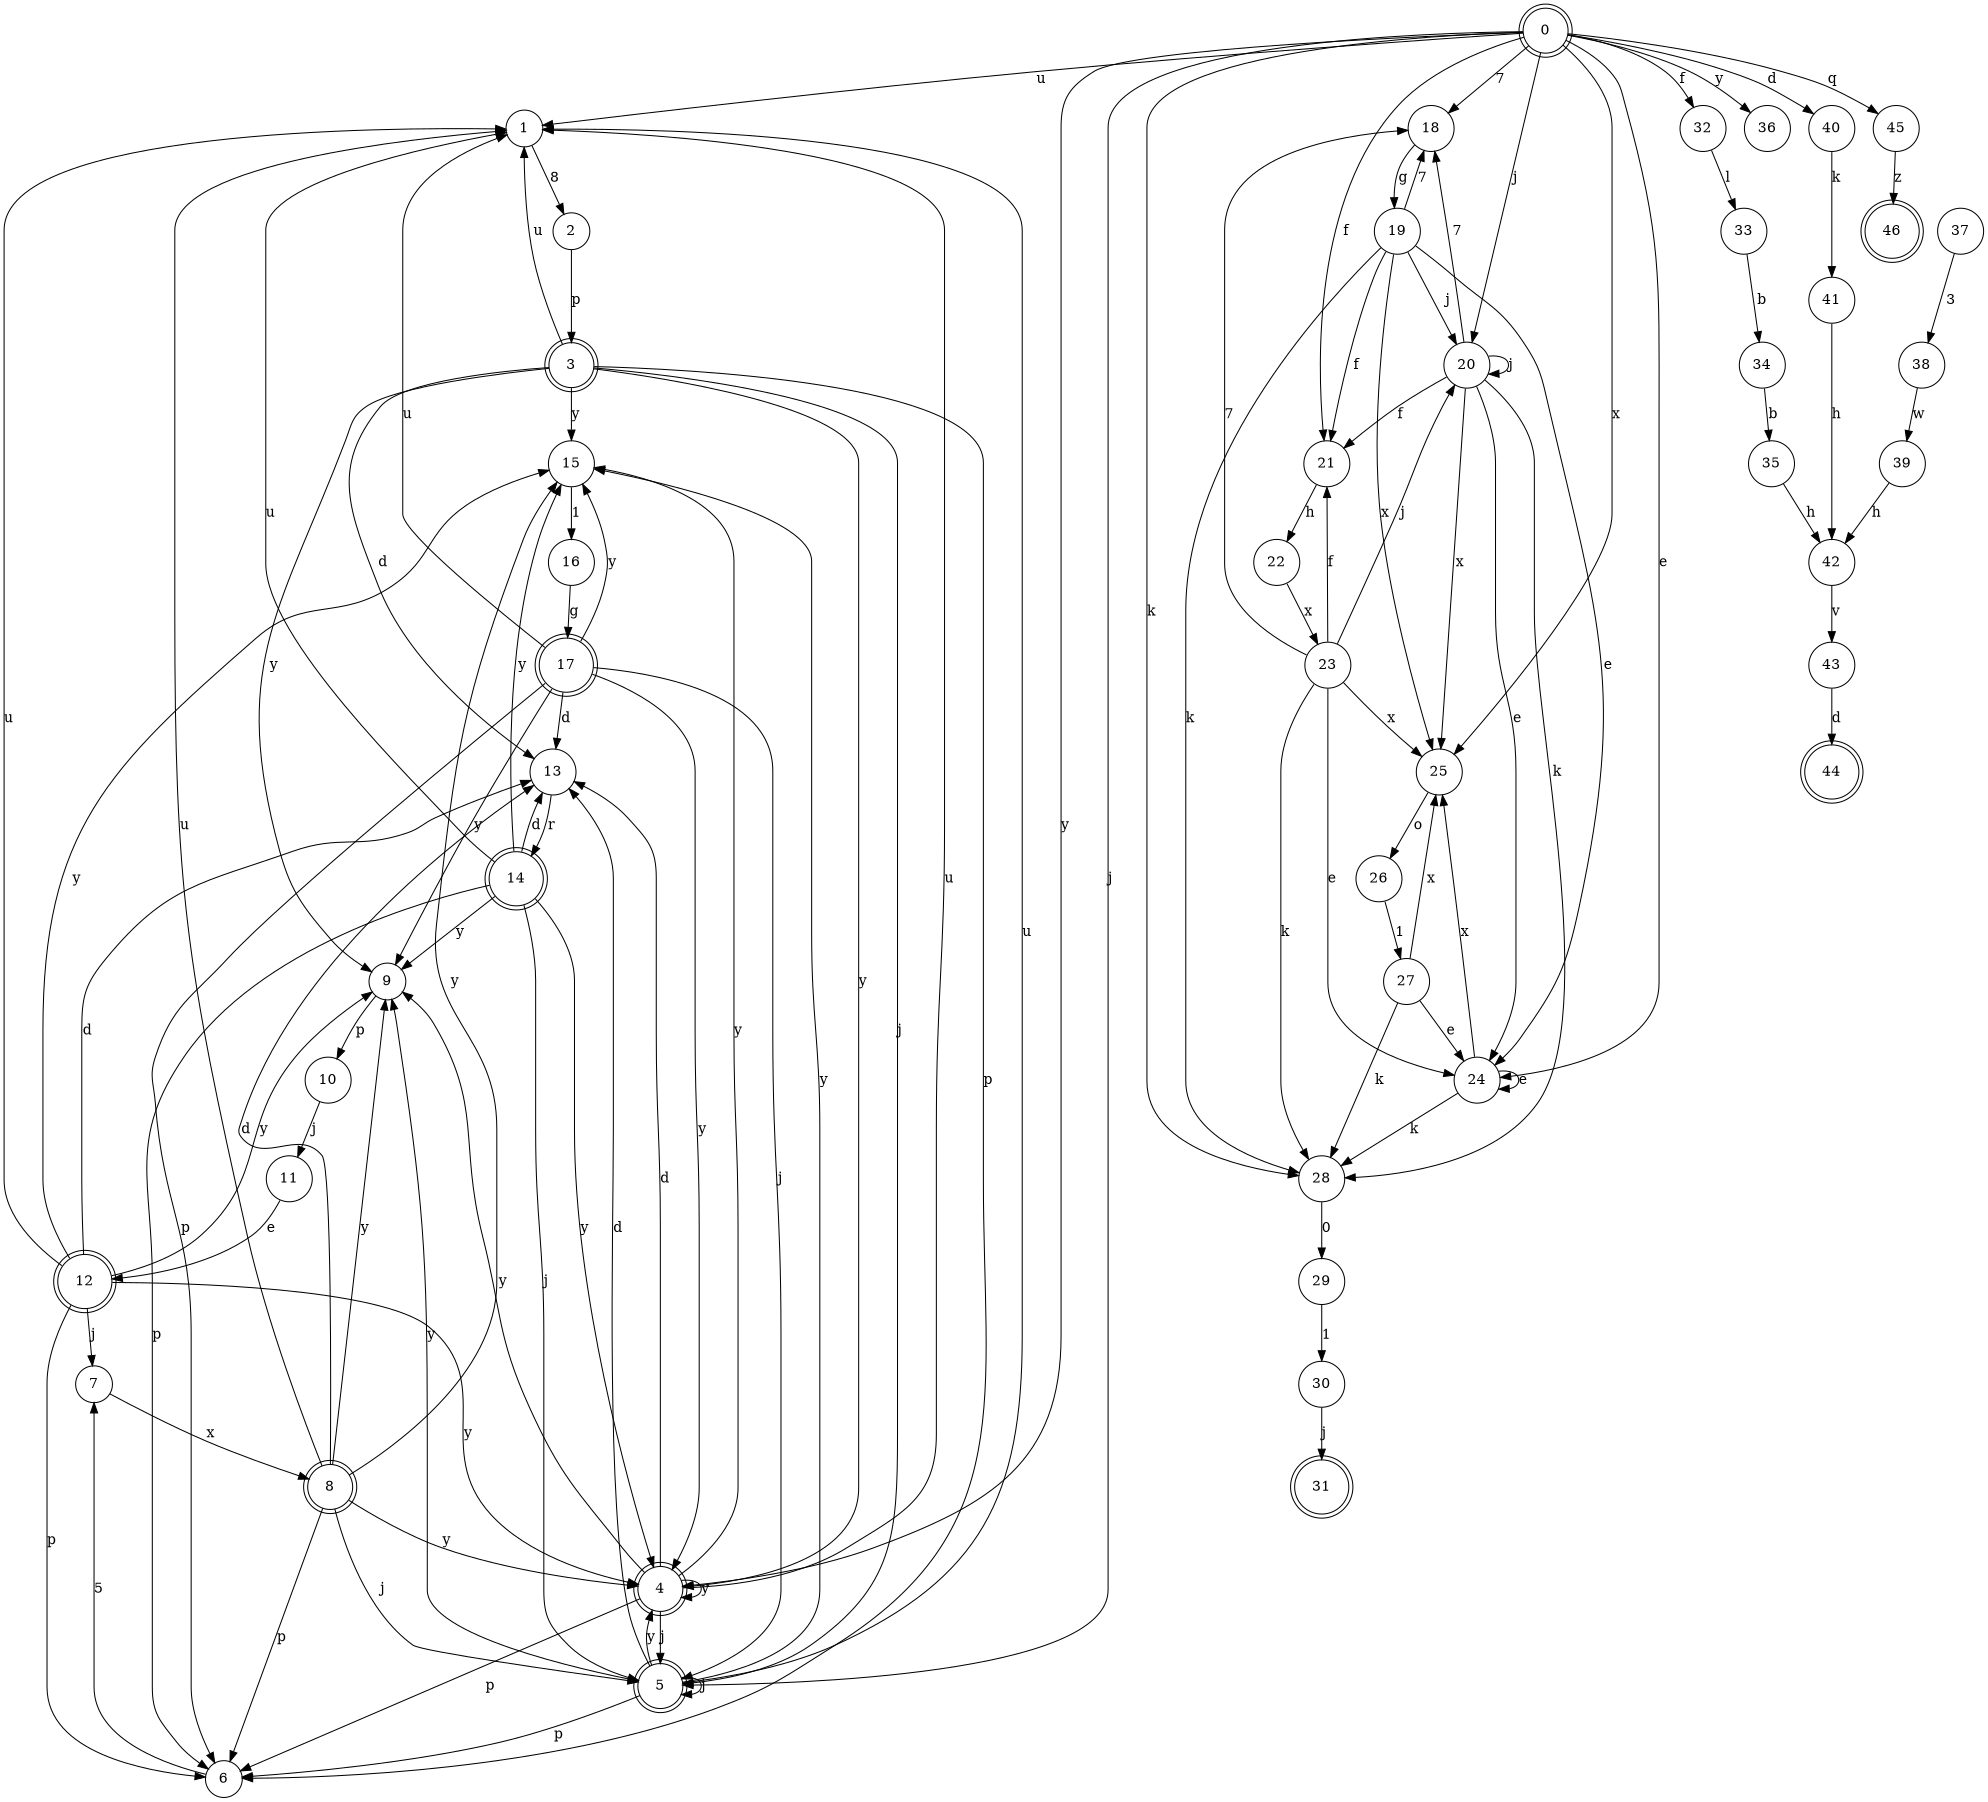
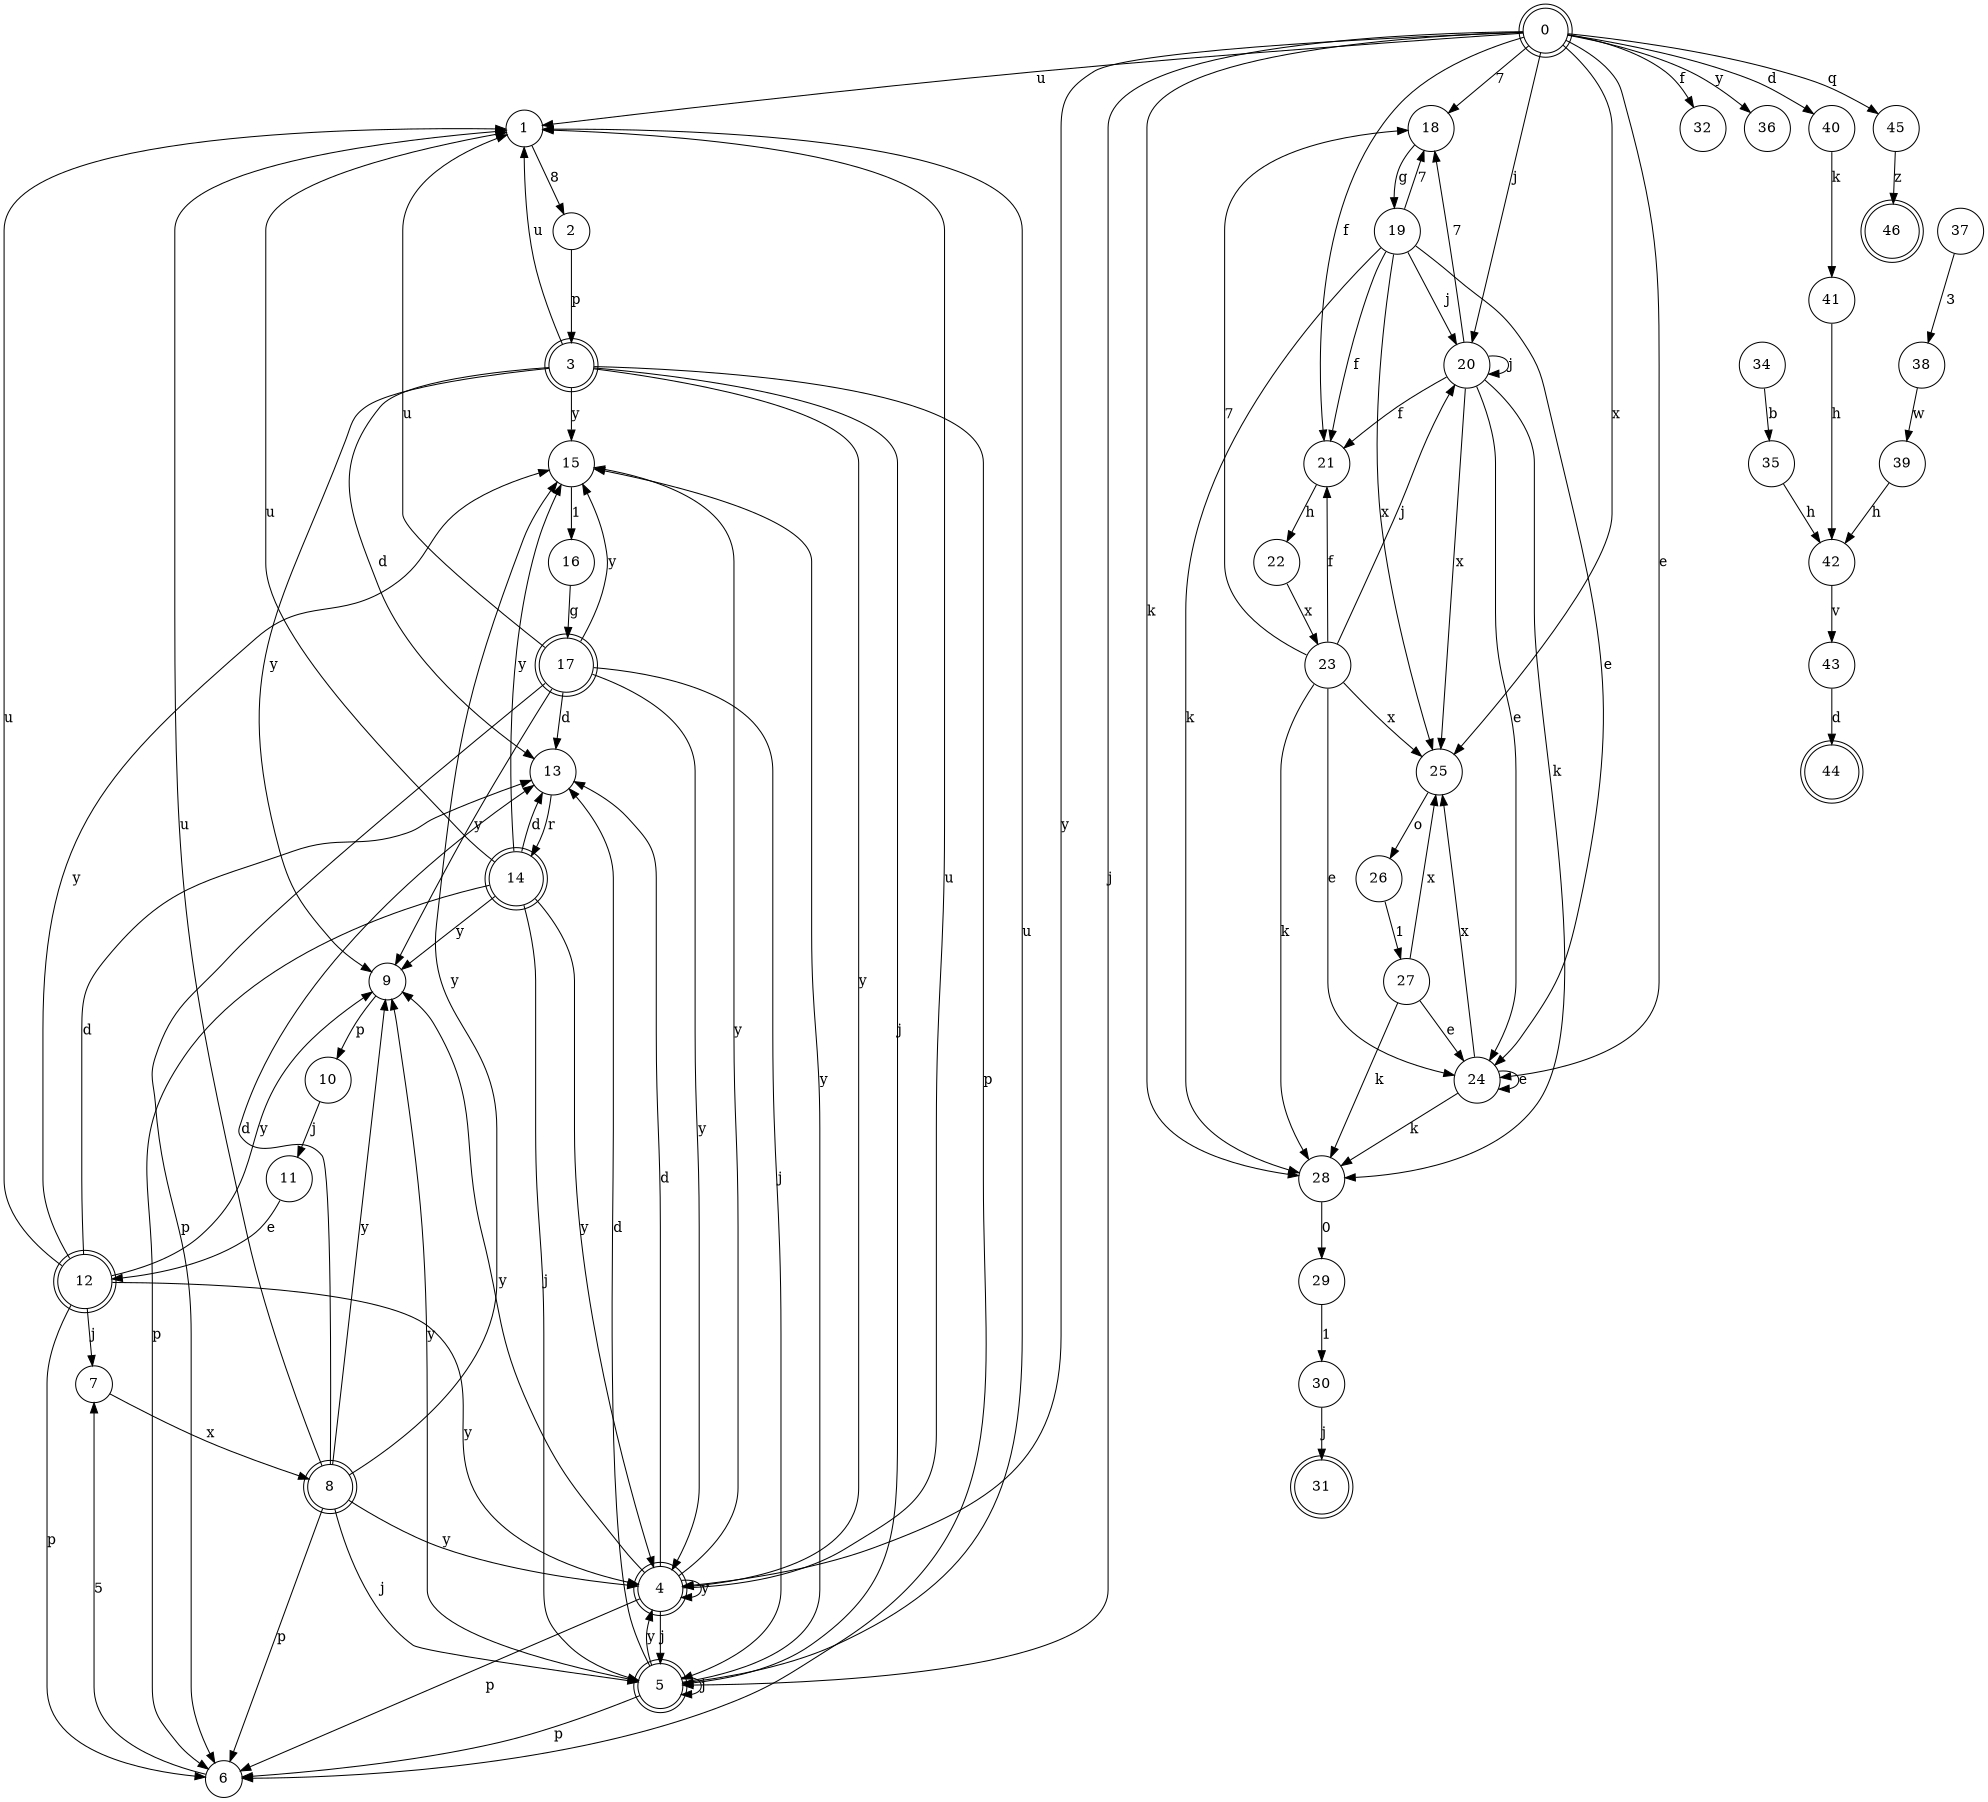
node "33": removed
